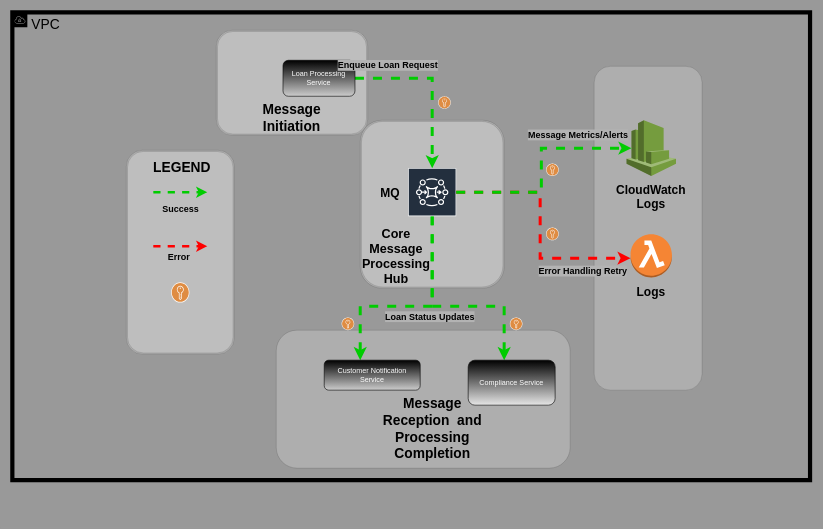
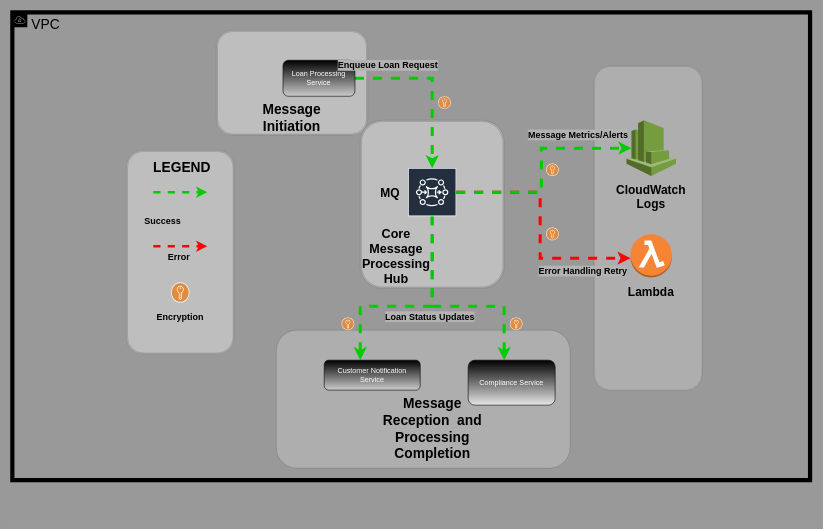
node "Success": moved (182, 209) -> (164, 221)
node "Logs": label "Logs" -> "Lambda"
node "Encryption": added
